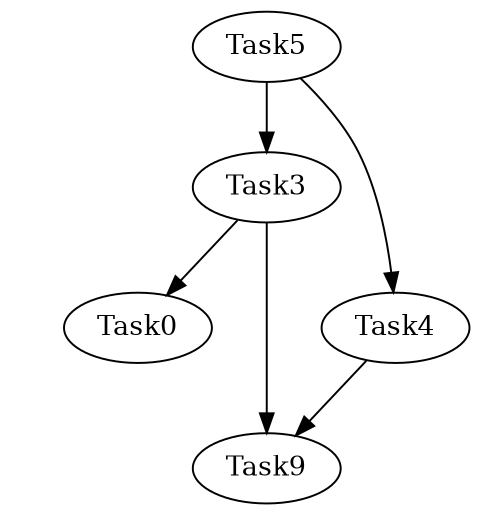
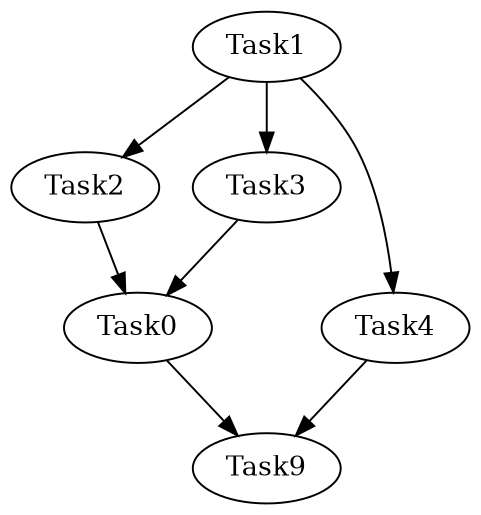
node "Task5": label "Task5" -> "Task1"
node "Task2": added
edge "Task3" -> "Task9": now "Task0" -> "Task9"
